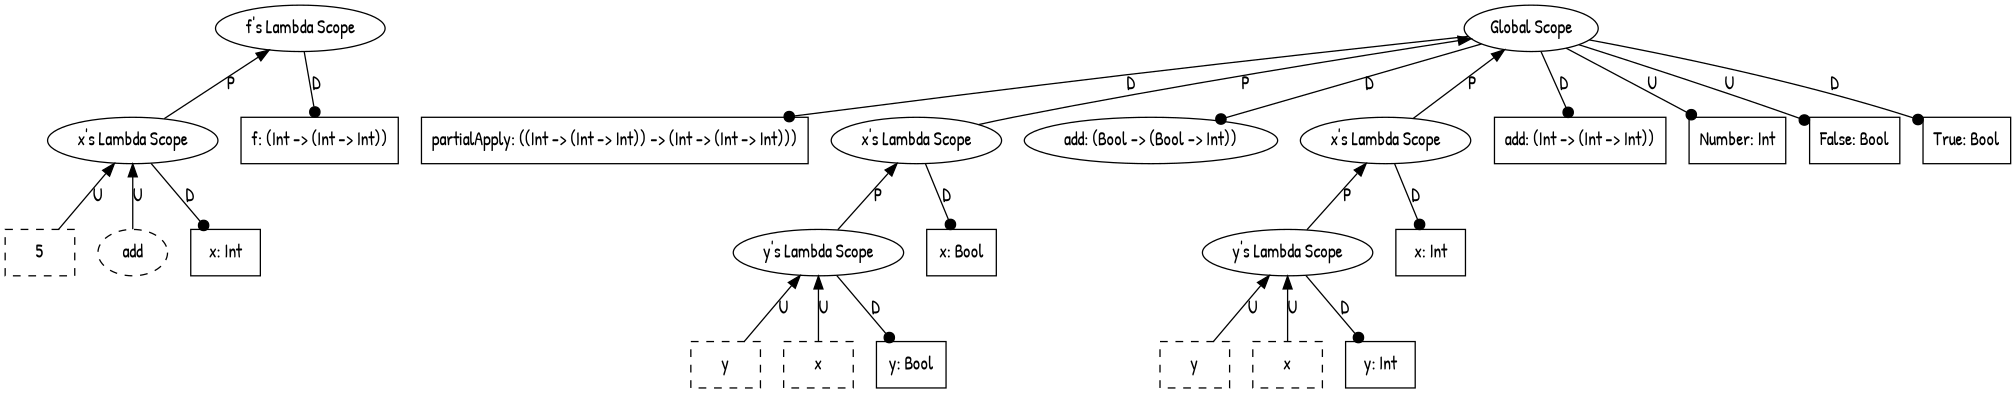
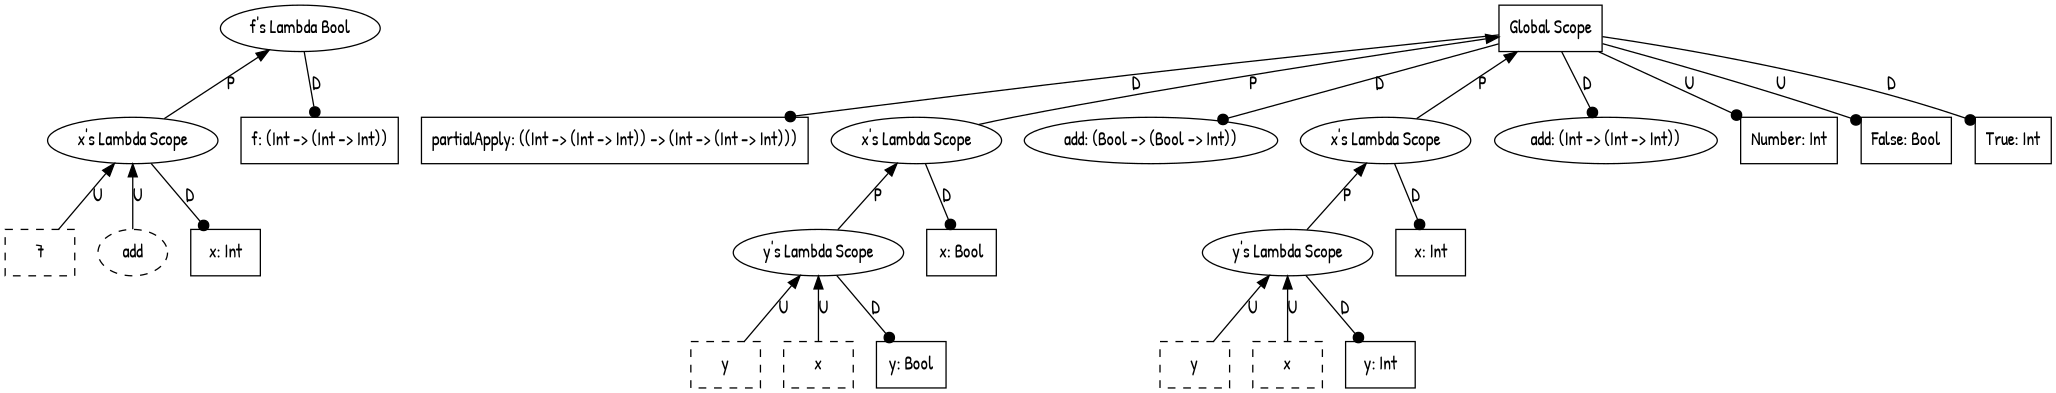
node "f's Lambda Scope": label "f's Lambda Scope" -> "f's Lambda Bool"
node "Global Scope": shape ellipse -> box
node "add: (Int -> (Int -> Int))": shape box -> ellipse
node "True: Bool": label "True: Bool" -> "True: Int"
node "5": label "5" -> "7"
